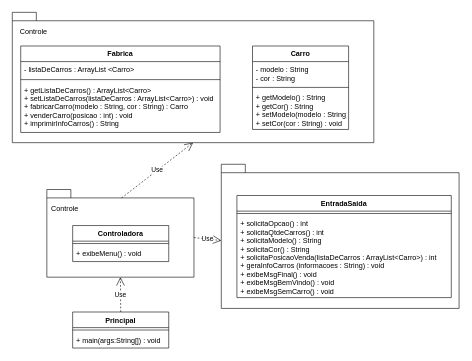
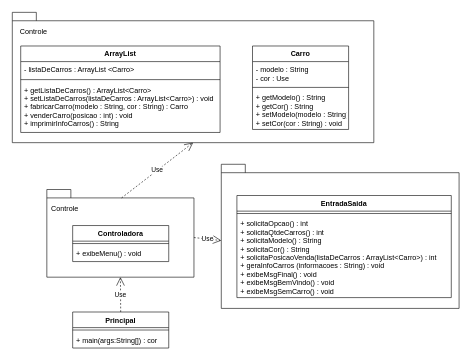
node "Fabrica": label "Fabrica" -> "ArrayList"
node "- modelo : String - cor : String": label "- modelo : String - cor : String" -> "- modelo : String - cor : Use"
node "+ main(args:String[]) : void": label "+ main(args:String[]) : void" -> "+ main(args:String[]) : cor"
